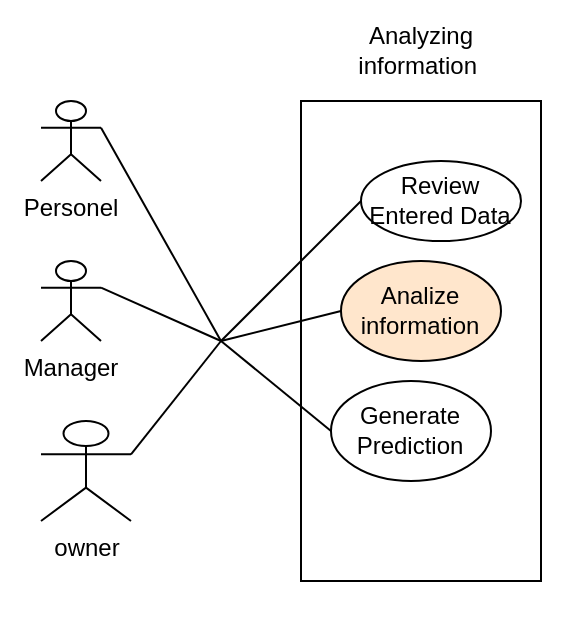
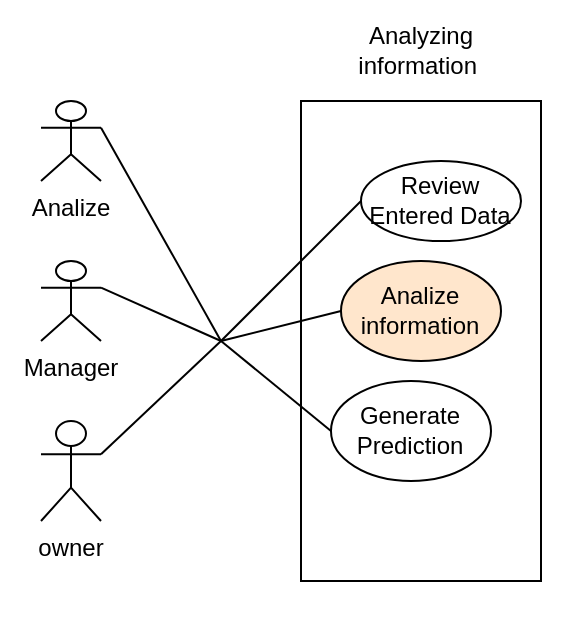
node "Personel": label "Personel" -> "Analize"
node "owner": size 90x100 -> 60x100
